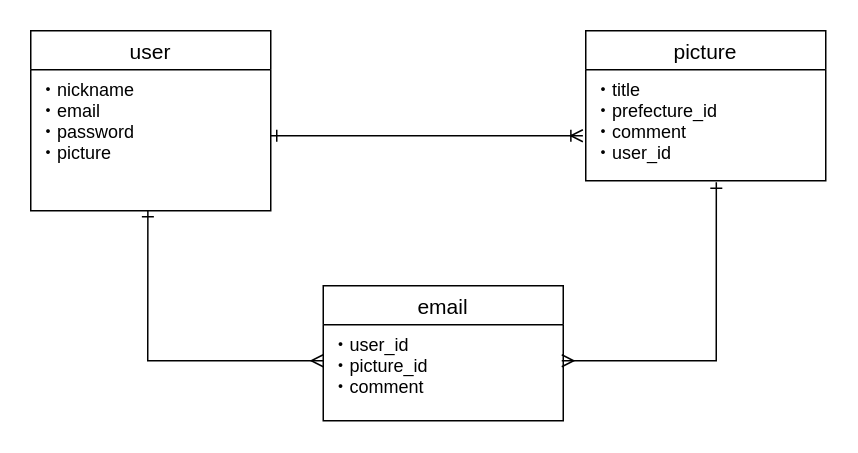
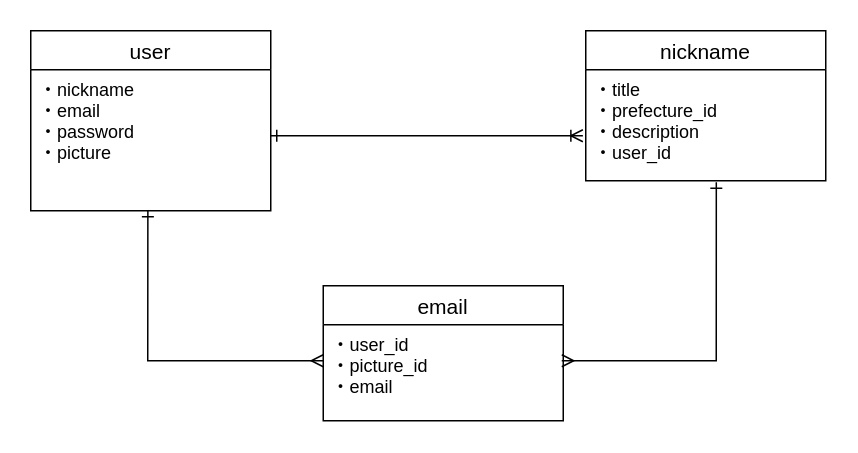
node "picture": label "picture" -> "nickname"
node "・title ・prefecture_id ・comment ・user_id": label "・title ・prefecture_id ・comment ・user_id" -> "・title ・prefecture_id ・description ・user_id"
node "・user_id ・picture_id ・comment": label "・user_id ・picture_id ・comment" -> "・user_id ・picture_id ・email"
